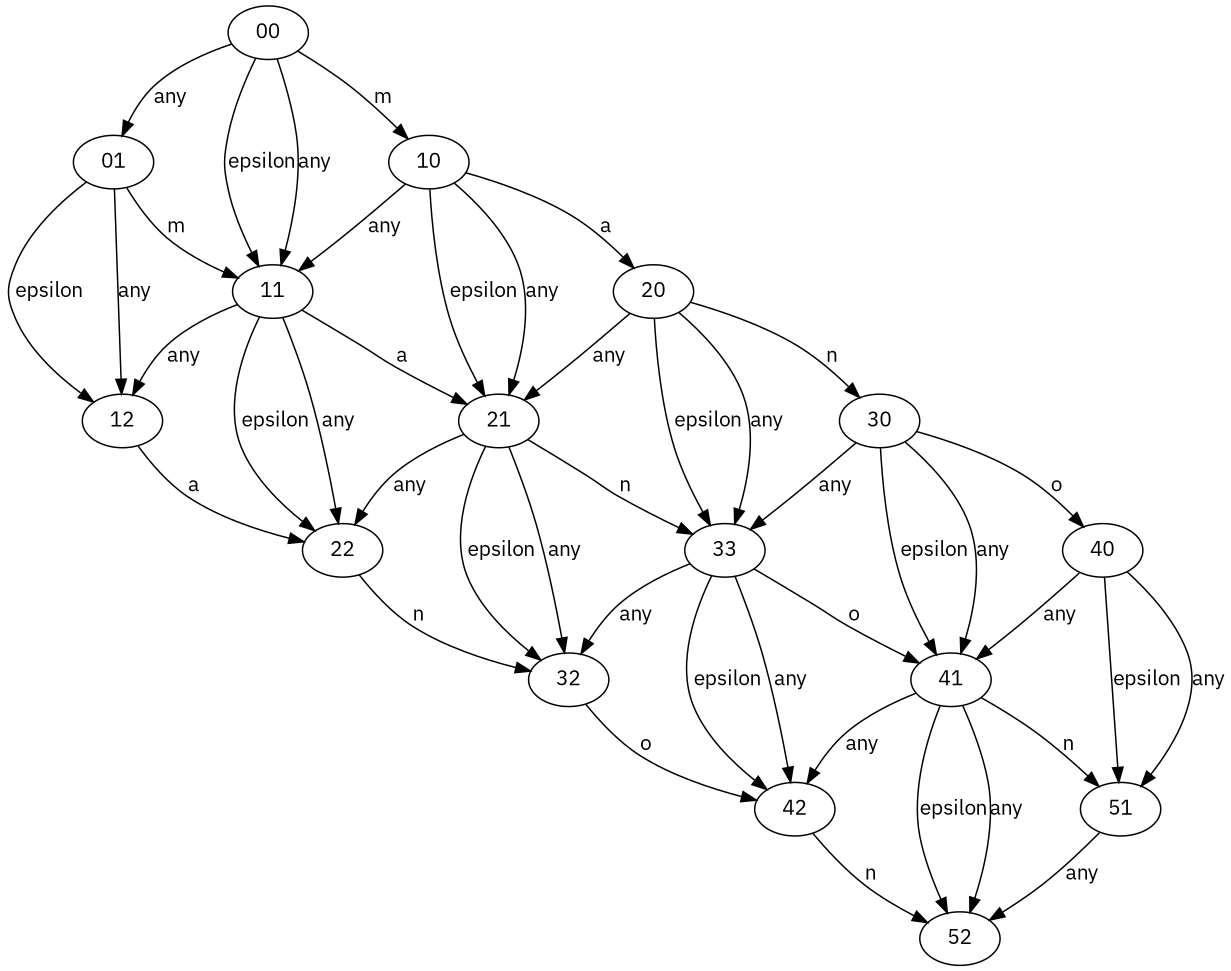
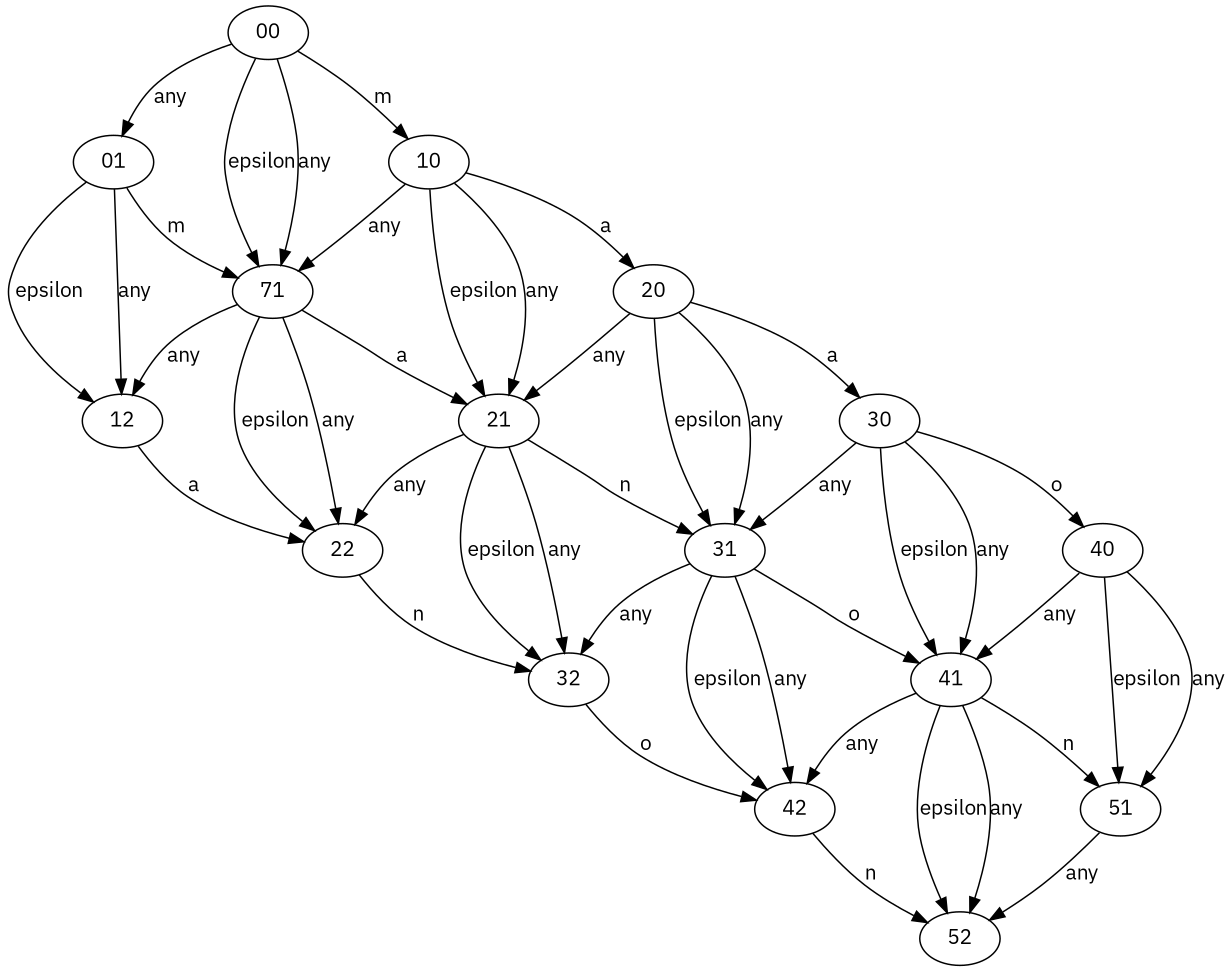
node "11": label "11" -> "71"
edge "20" -> "30": label "n" -> "a"
node "33": label "33" -> "31"
